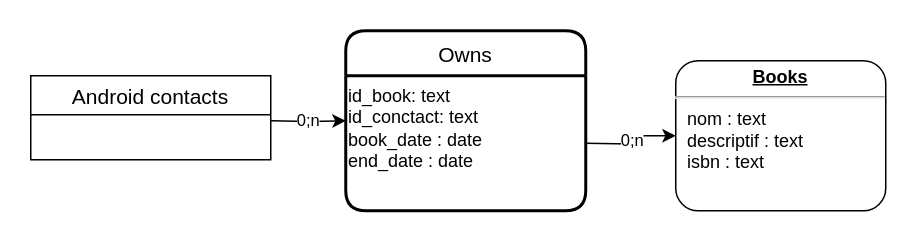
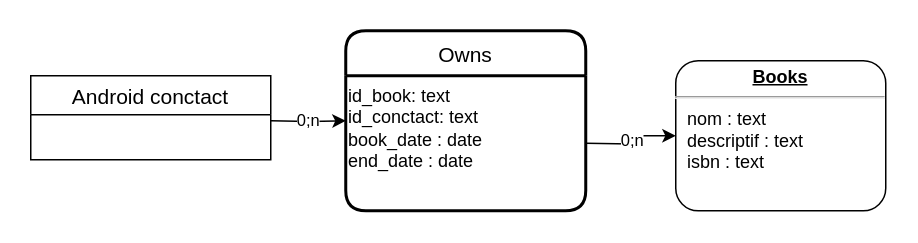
node "Android contacts": label "Android contacts" -> "Android conctact"
